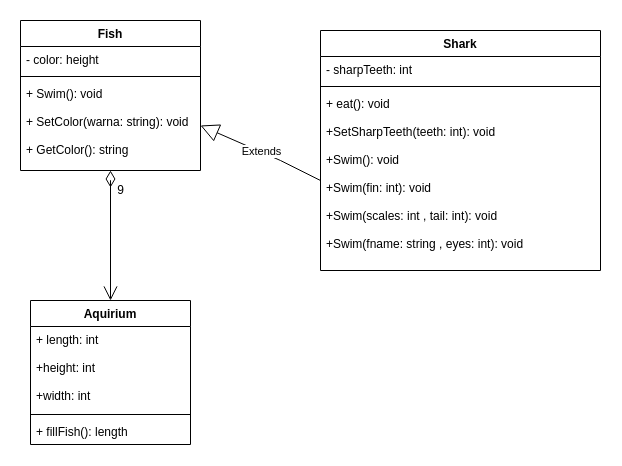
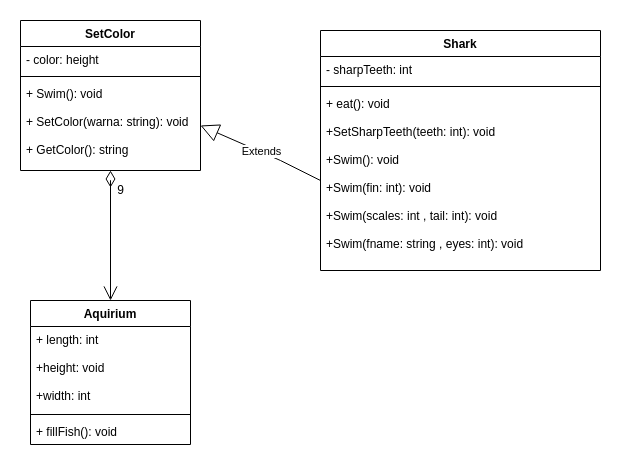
node "Fish": label "Fish" -> "SetColor"
node "+ length: int +height: int +width: int": label "+ length: int +height: int +width: int" -> "+ length: int +height: void +width: int"
node "+ fillFish(): length": label "+ fillFish(): length" -> "+ fillFish(): void"
